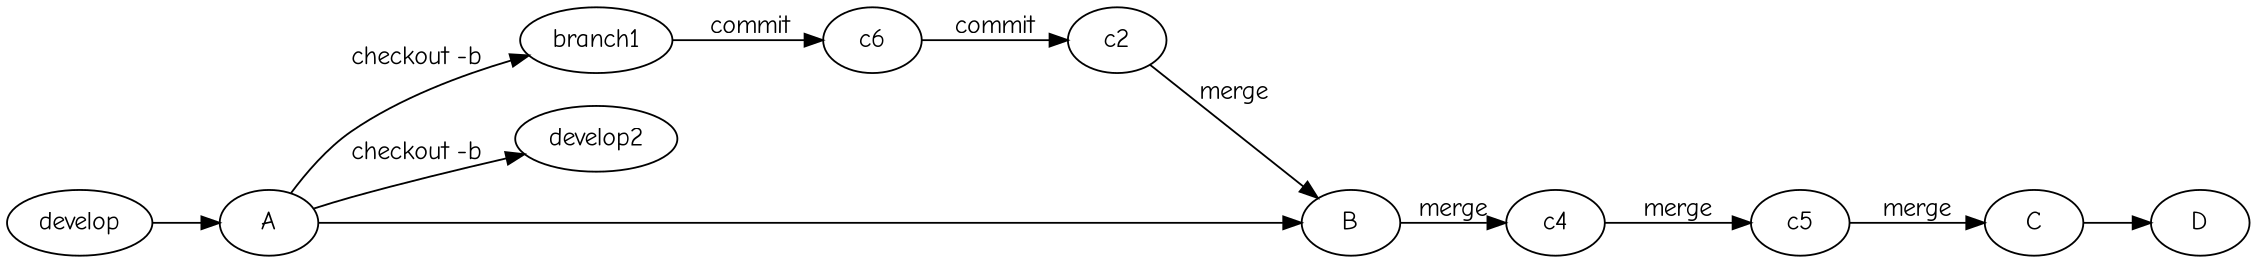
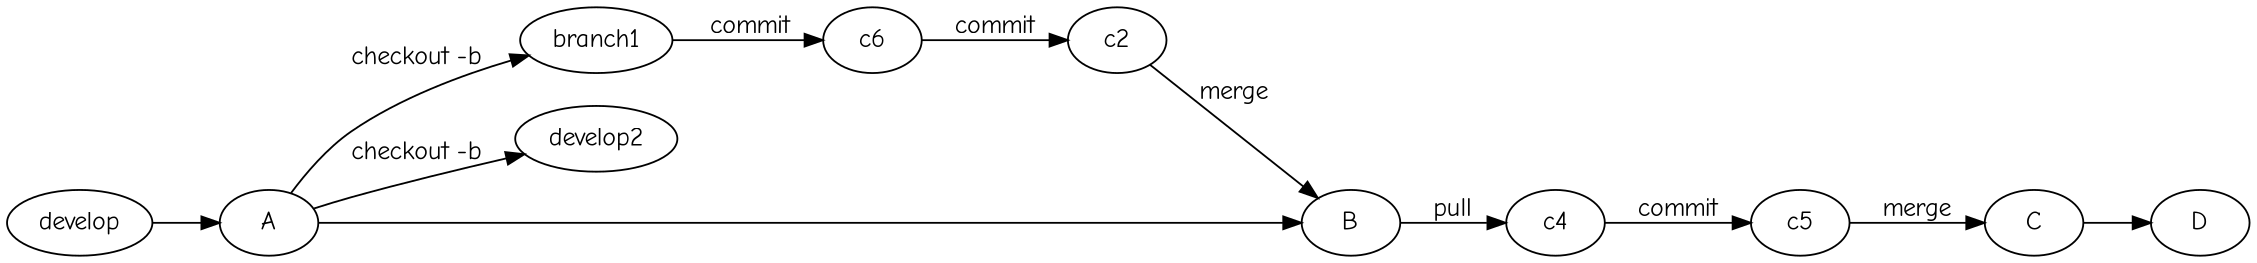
edge "B" -> "c4": label "merge" -> "pull"
edge "c4" -> "c5": label "merge" -> "commit"
